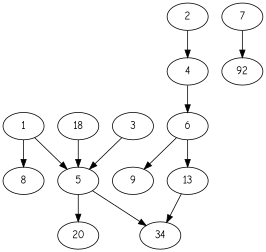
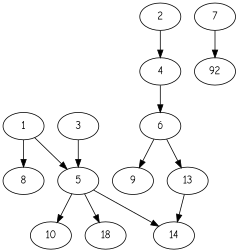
edge "18" -> "5": reversed
node "20": label "20" -> "10"
node "34": label "34" -> "14"
